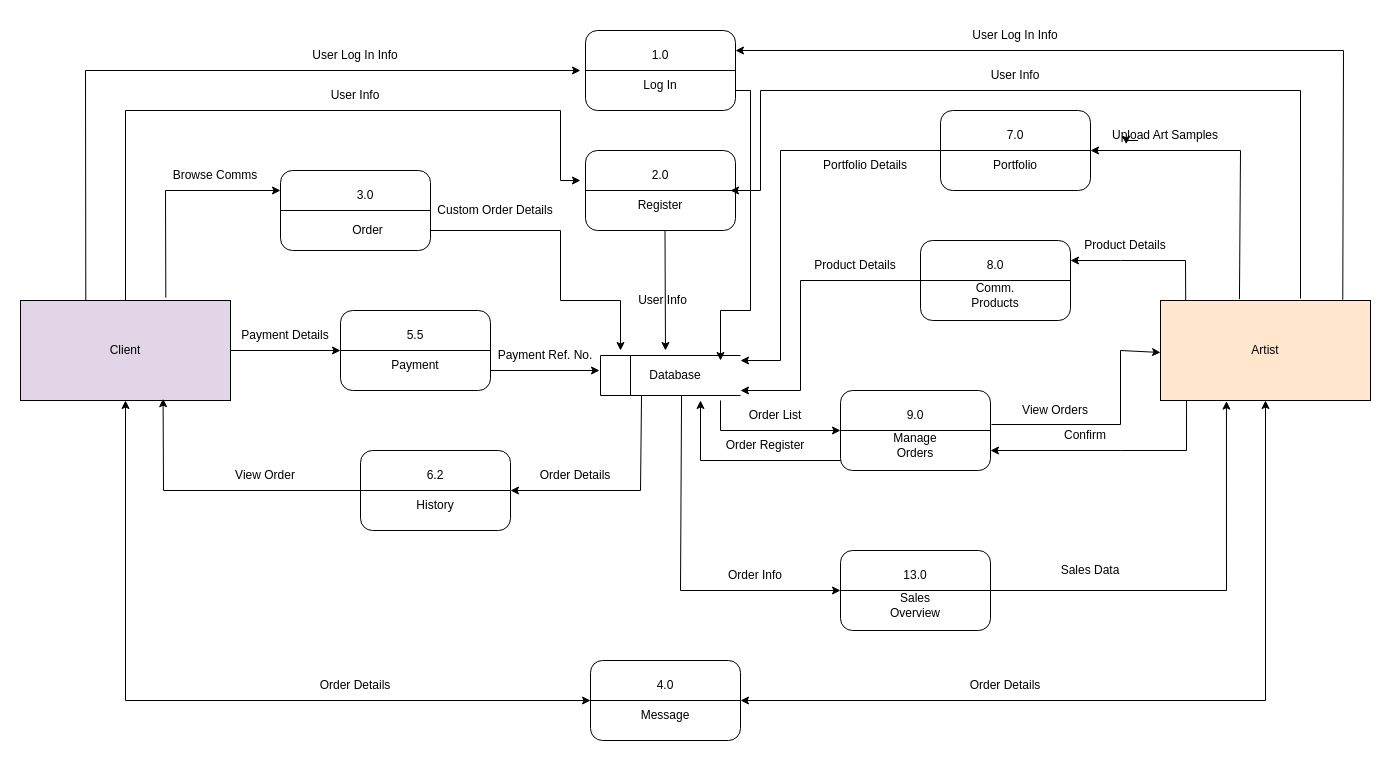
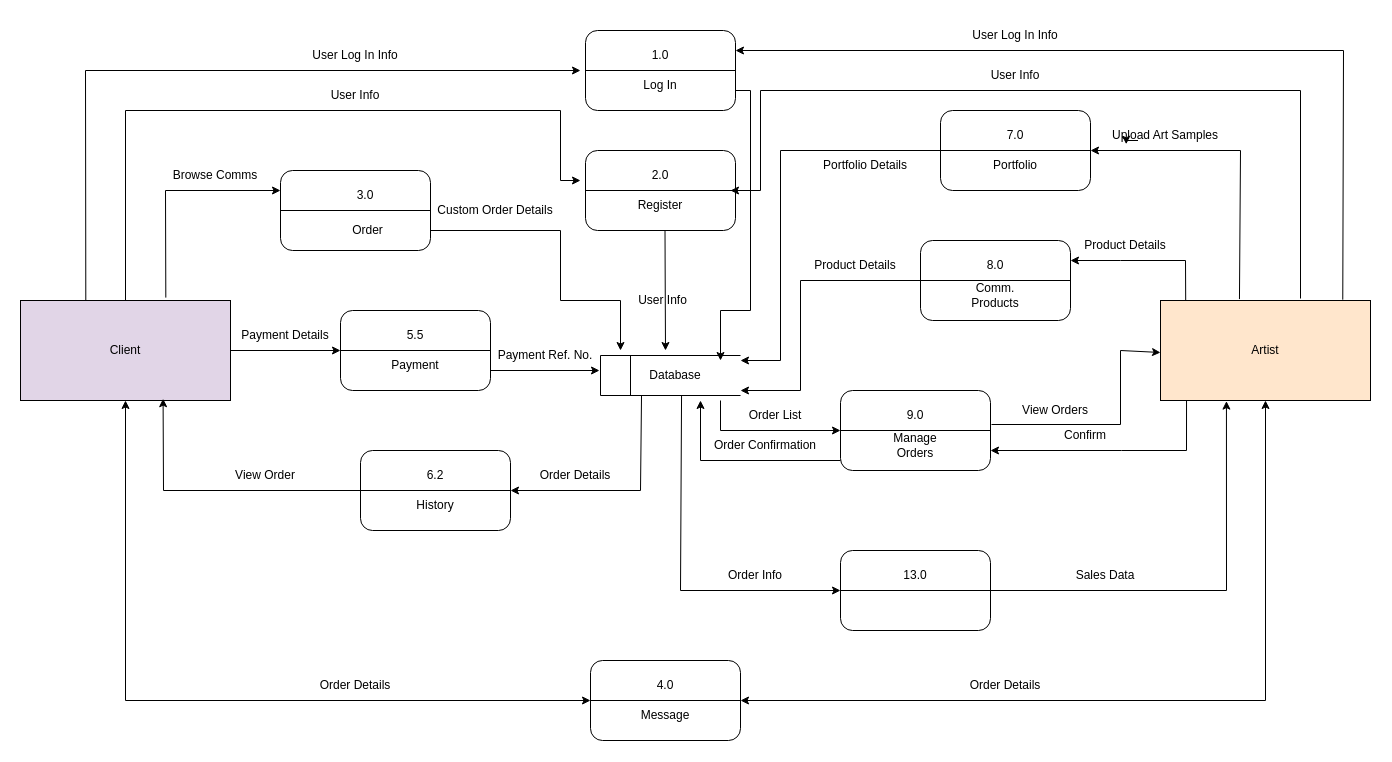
node "Order Register": label "Order Register" -> "Order Confirmation"
node "Sales Data": moved (1091, 571) -> (1106, 576)
node "Sales Overview": removed
